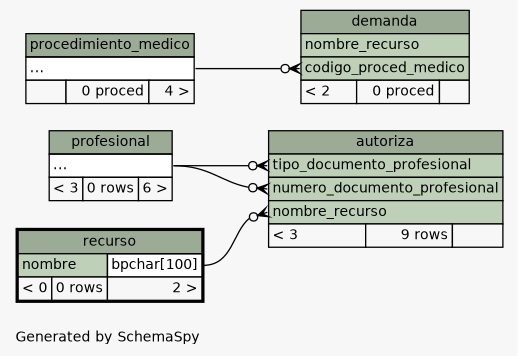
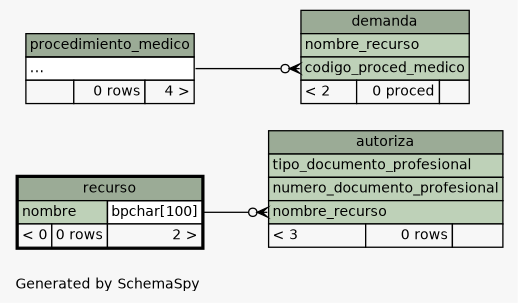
node "procedimiento_medico": text "0 proced" -> "0 rows"
node "profesional": removed
node "autoriza": text "9 rows" -> "0 rows"
